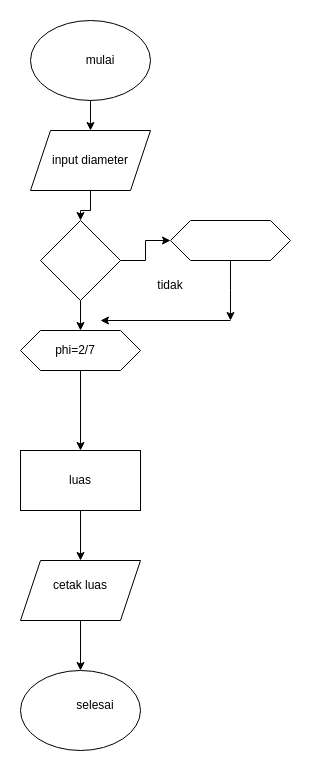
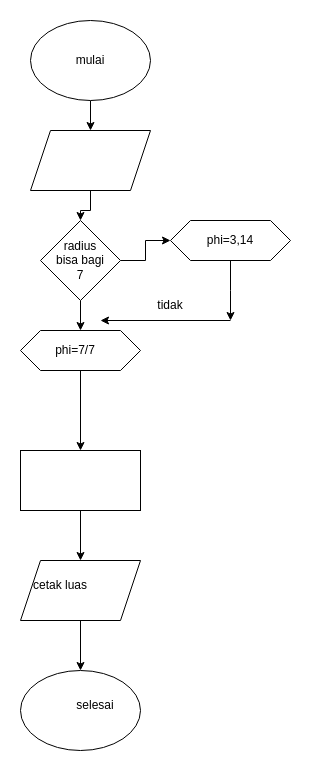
node "mulai": moved (101, 61) -> (91, 61)
node "input diameter": removed
node "phi=3,14": added
node "radius bisa bagi 7": added
node "tidak": moved (171, 286) -> (171, 306)
node "phi=2/7": label "phi=2/7" -> "phi=7/7"
node "luas": removed
node "cetak luas": moved (81, 586) -> (61, 586)
